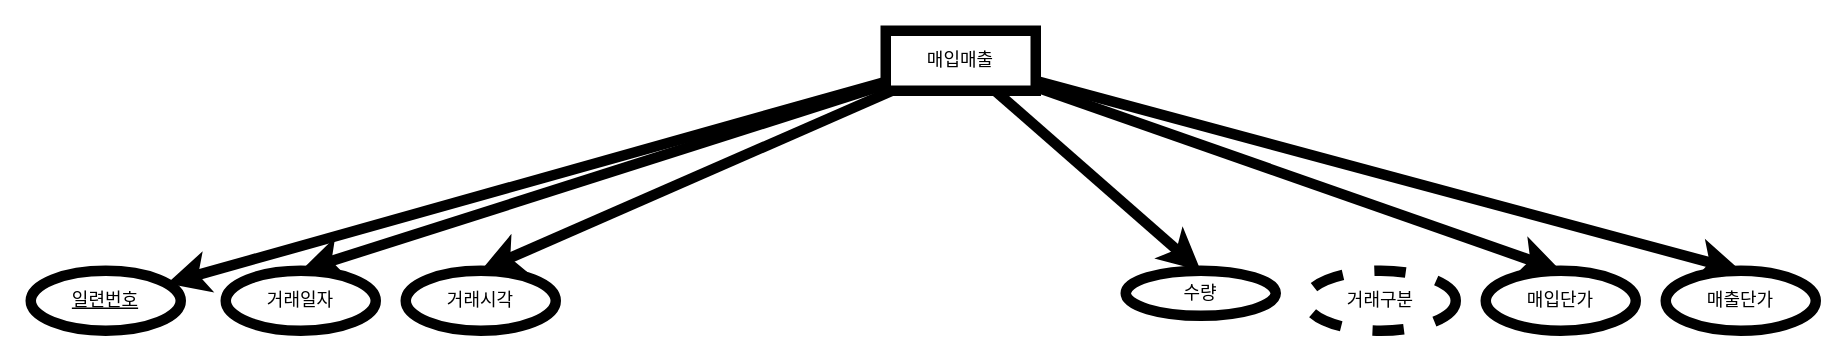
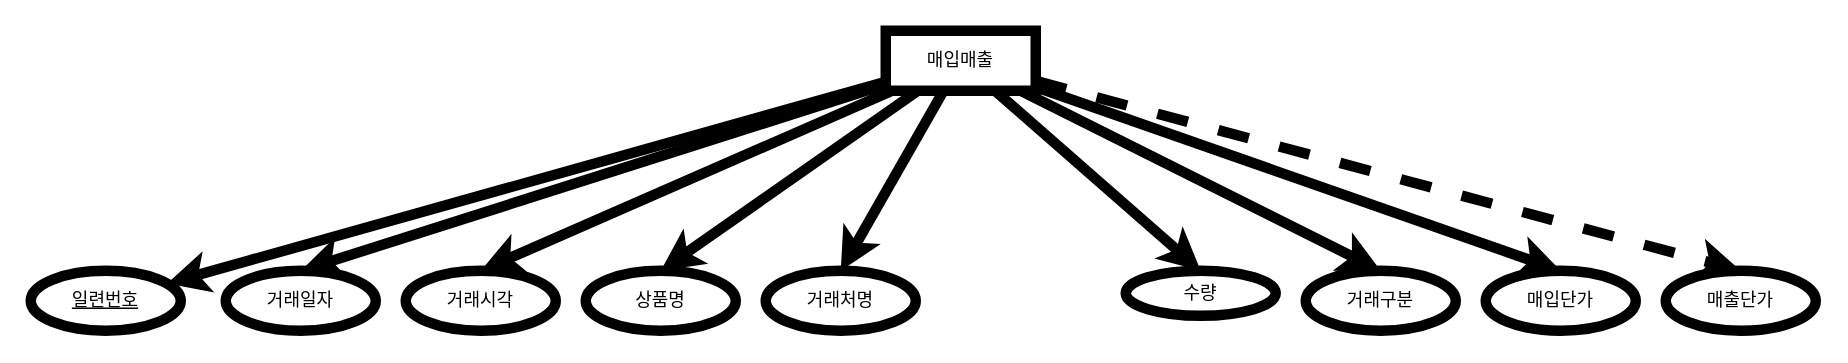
edge "매입매출" -> "매출단가": style solid -> dashed
edge "매입매출" -> "거래처명": added
edge "매입매출" -> "상품명": added
edge "매입매출" -> "거래구분": added
node "상품명": added
node "거래처명": added
node "거래구분": style dashed -> solid
